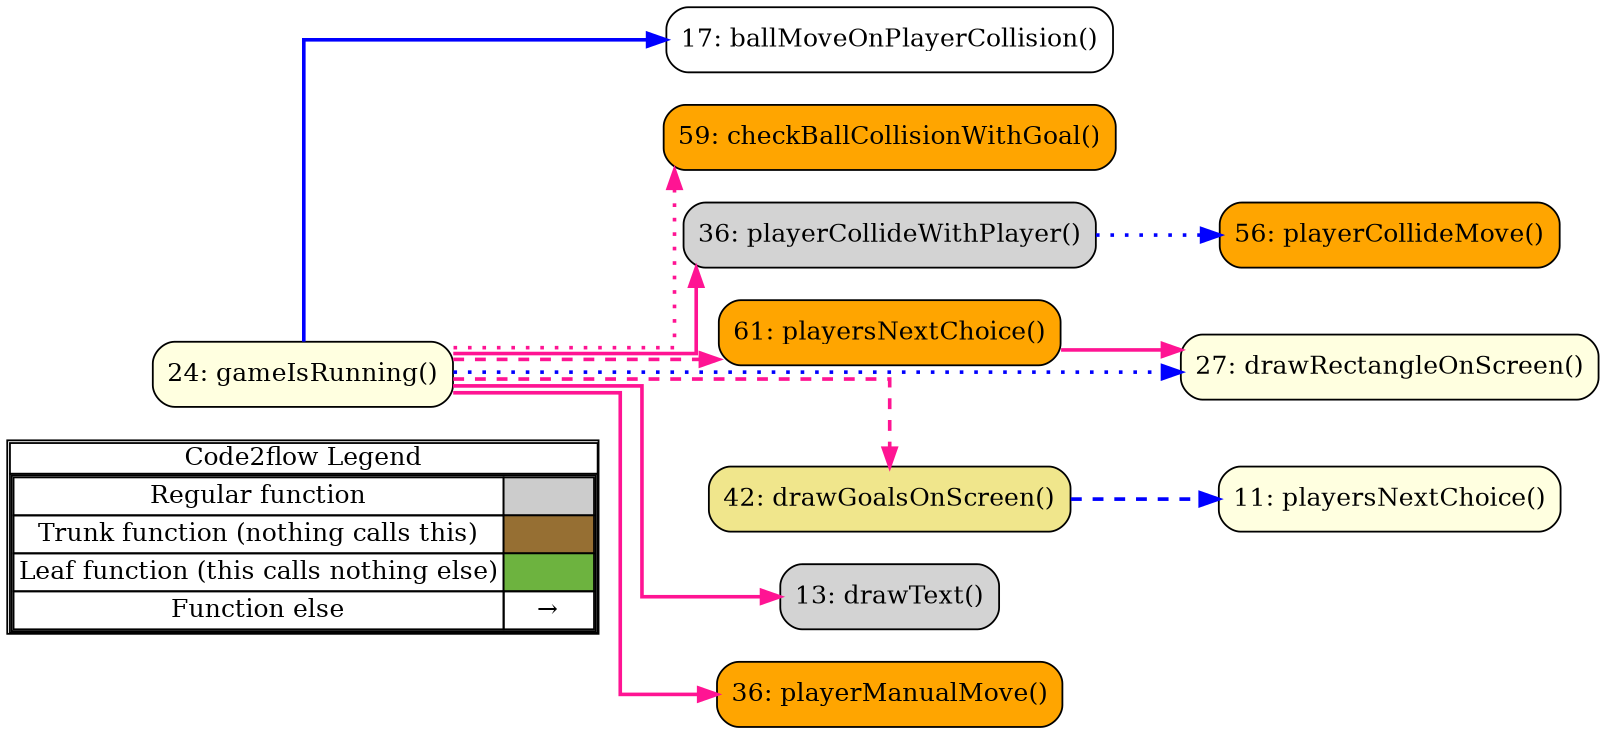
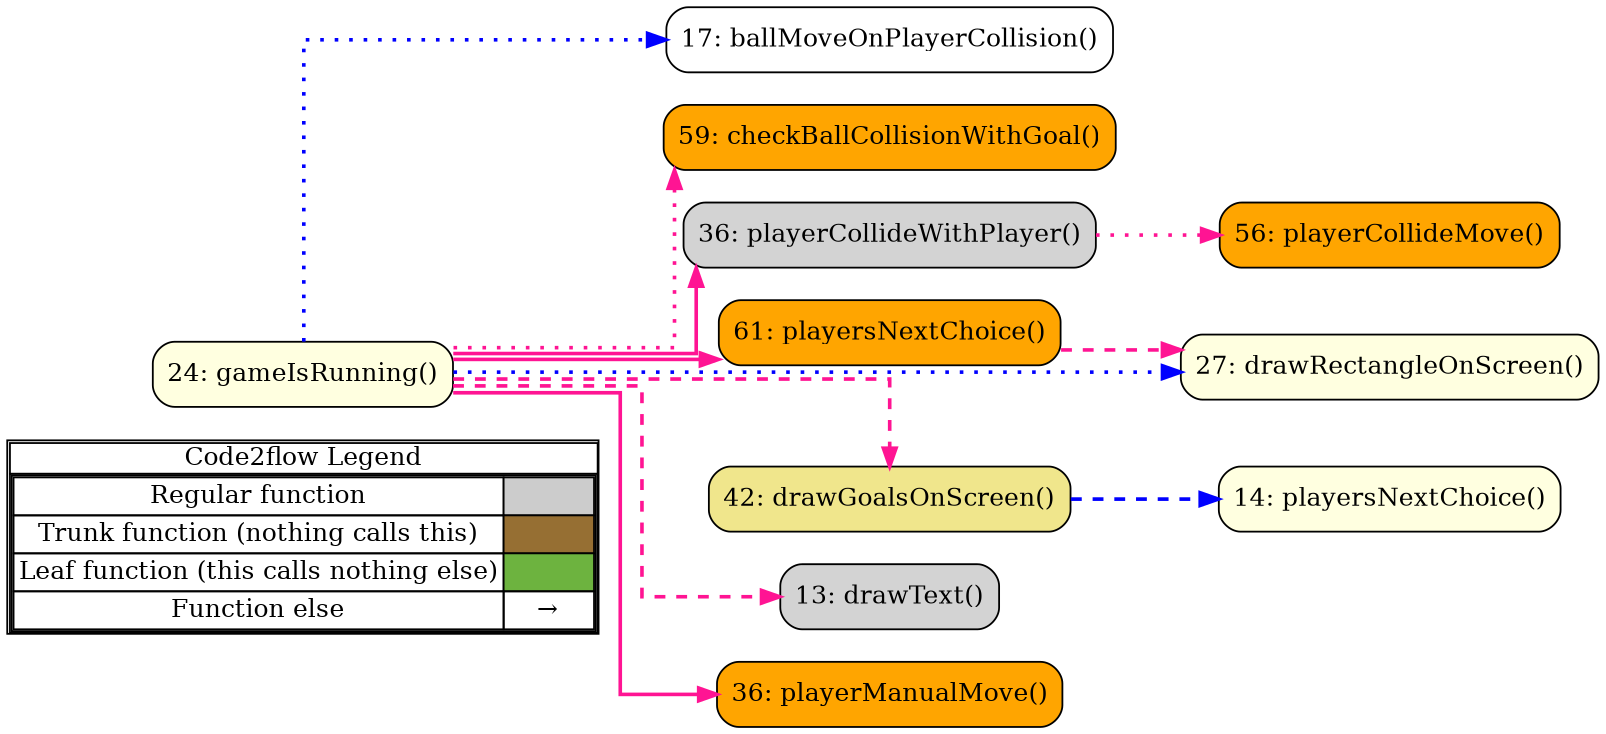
edge "24: gameIsRunning()" -> "17: ballMoveOnPlayerCollision()": style bold -> dotted
edge "36: playerCollideWithPlayer()" -> "56: playerCollideMove()": color blue -> deeppink
edge "61: playersNextChoice()" -> "27: drawRectangleOnScreen()": style bold -> dashed
edge "24: gameIsRunning()" -> "61: playersNextChoice()": style dashed -> bold
edge "24: gameIsRunning()" -> "13: drawText()": style bold -> dashed
node "11: playersNextChoice()": label "11: playersNextChoice()" -> "14: playersNextChoice()"
